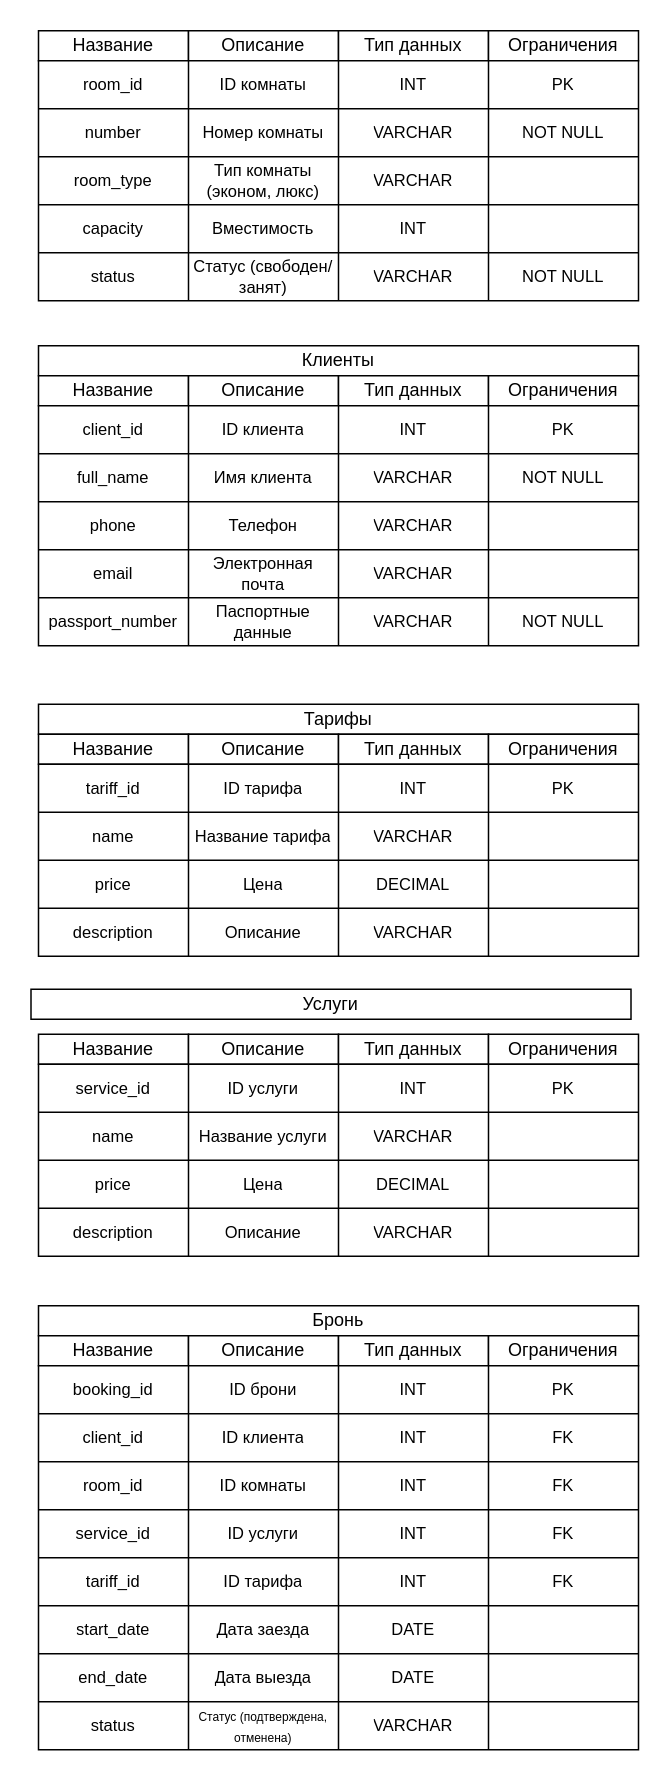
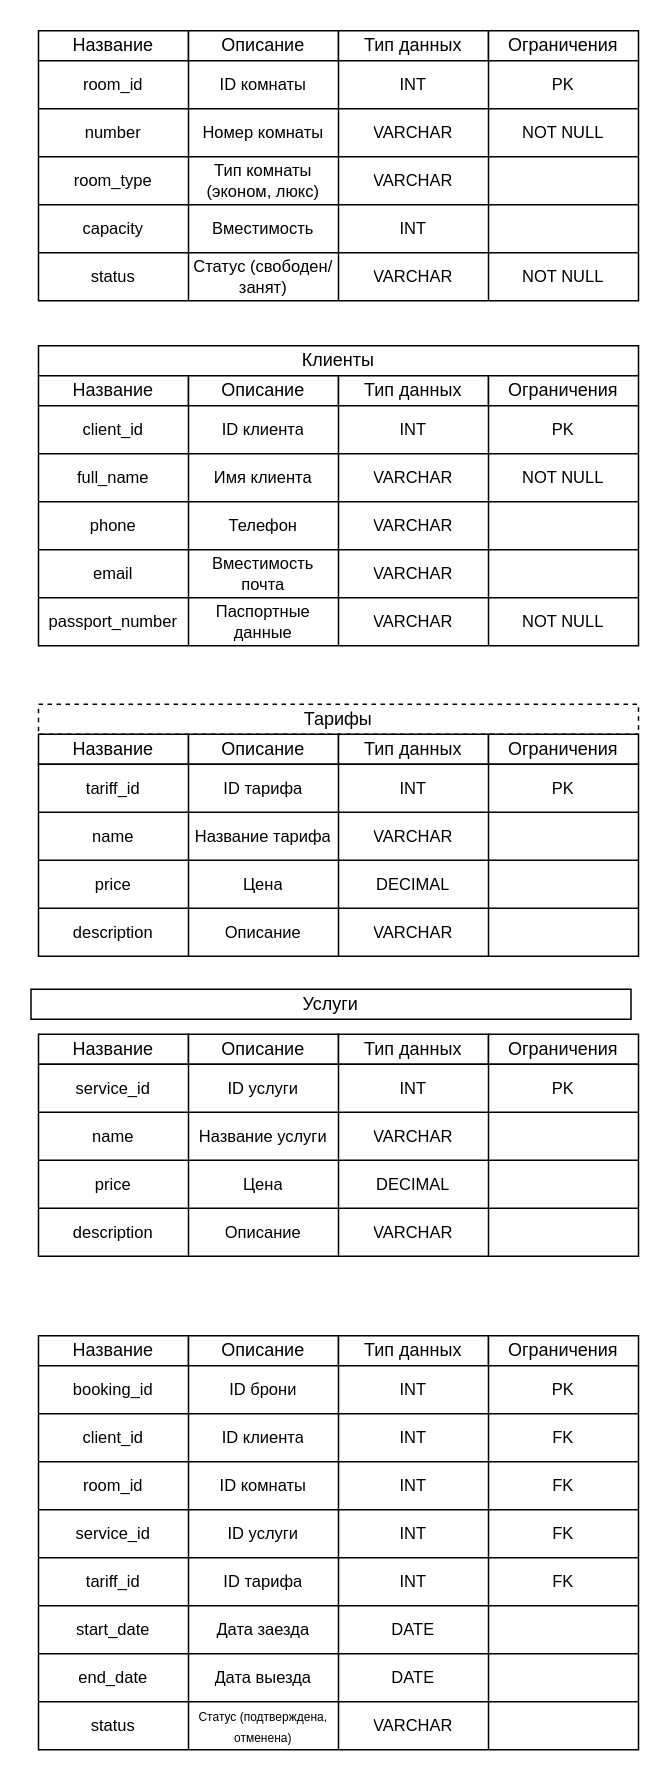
node "Электронная почта": label "Электронная почта" -> "Вместимость почта"
node "Тарифы": style solid -> dashed
node "Бронь": removed
